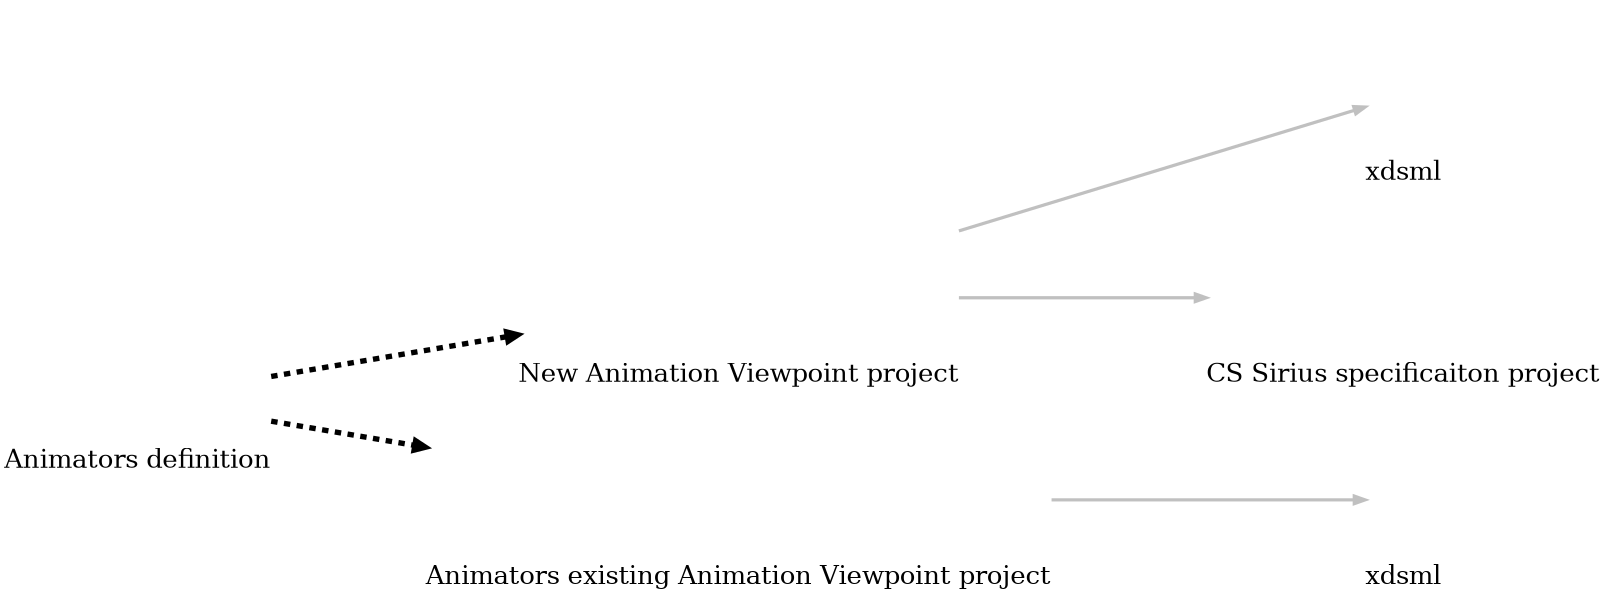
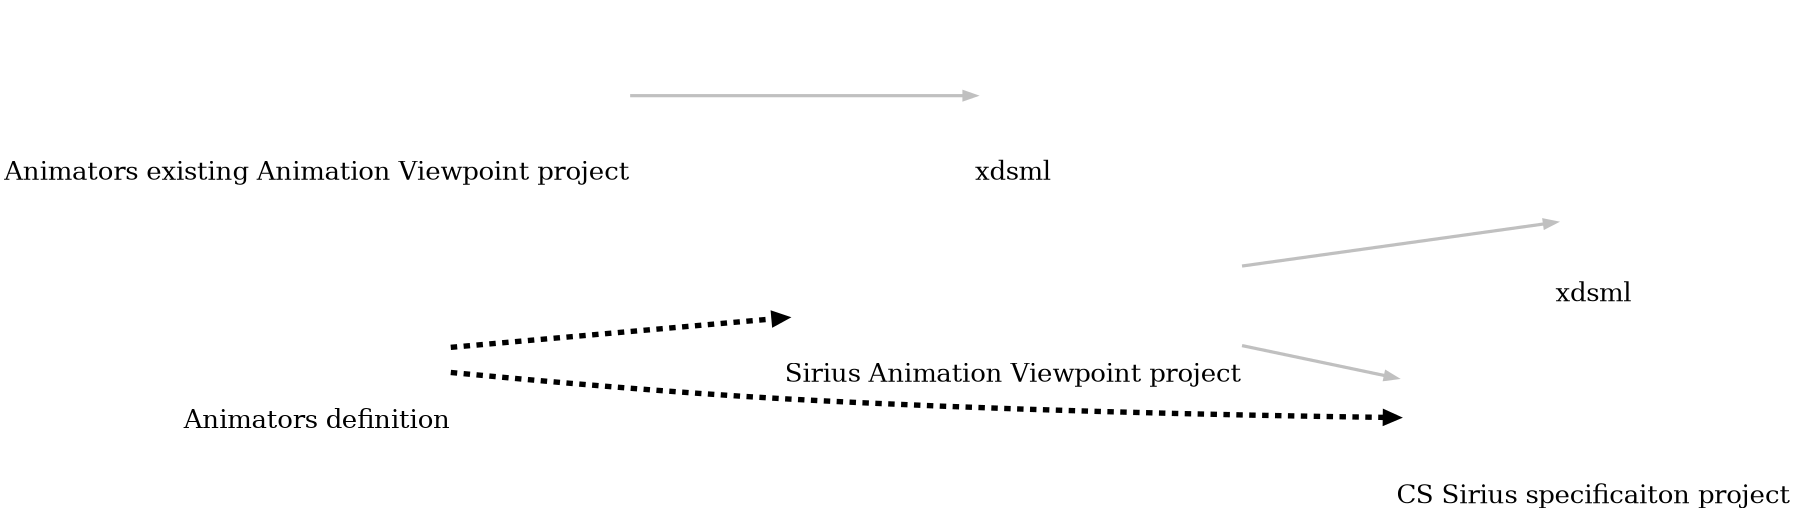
node "New Animation Viewpoint project": label "New Animation Viewpoint project" -> "Sirius Animation Viewpoint project"
edge "Animators definition" -> "Animators existing Animation Viewpoint project": now "Animators definition" -> "CS Sirius specificaiton project"
